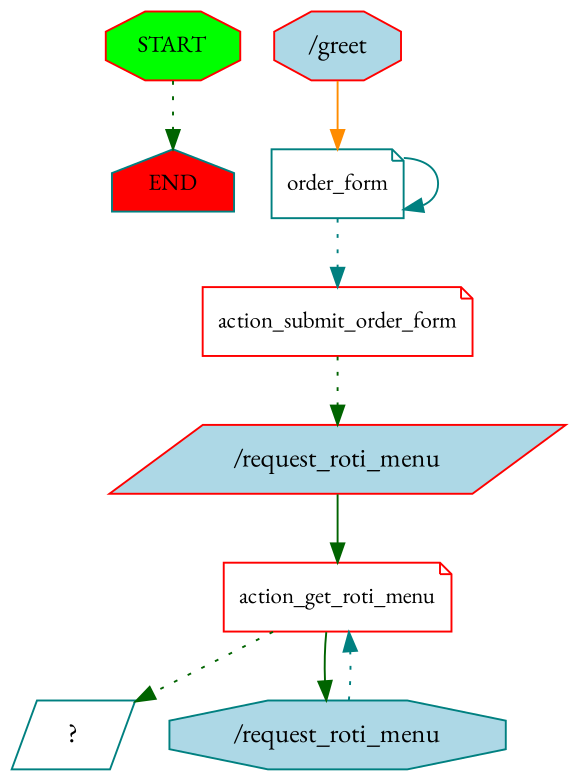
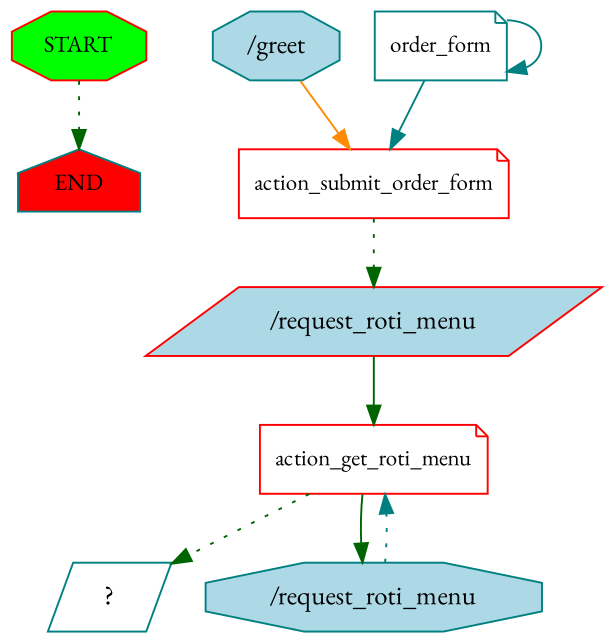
node "/greet": color red -> teal
edge "/greet" -> "order_form": now "/greet" -> "action_submit_order_form"
edge "order_form" -> "action_submit_order_form": style dotted -> solid
